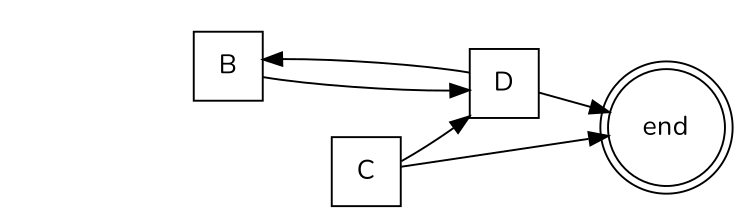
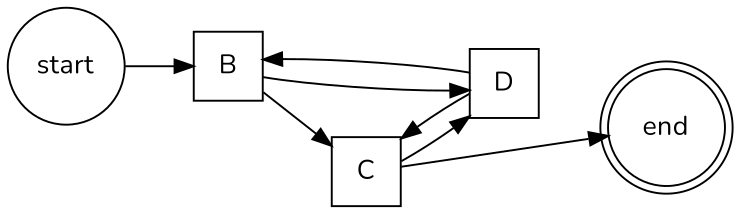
node "start": added
edge "D" -> "end": now "D" -> "C"
edge "B" -> "C": added
